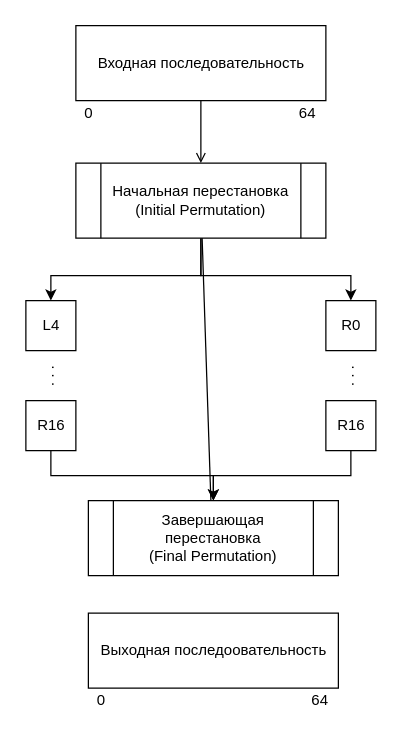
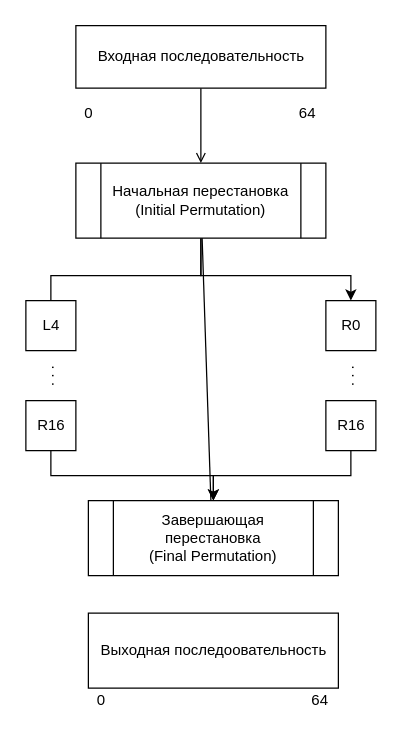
node "Входная последовательность": size 250x75 -> 250x63
edge "Начальная перестановка (Initial Permutation)" -> "L4": arrowhead classic -> none
